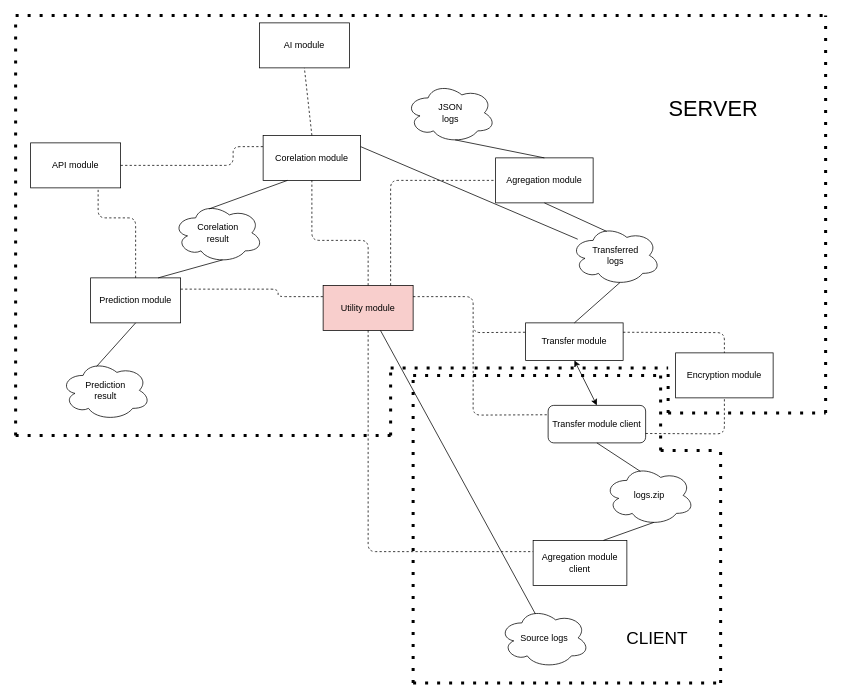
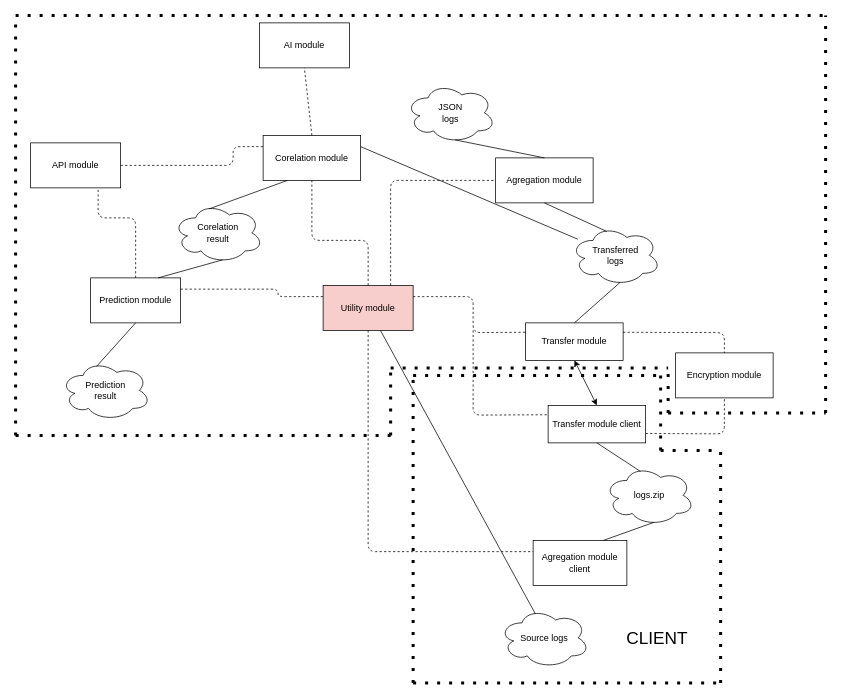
node "SERVER": removed
node "Transfer module client": shape rounded rectangle -> rectangle
